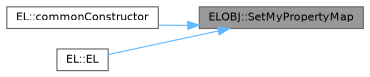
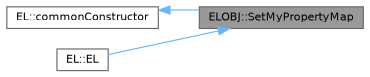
edge "EL::commonConstructor" -> "ELOBJ::SetMyPropertyMap": reversed
